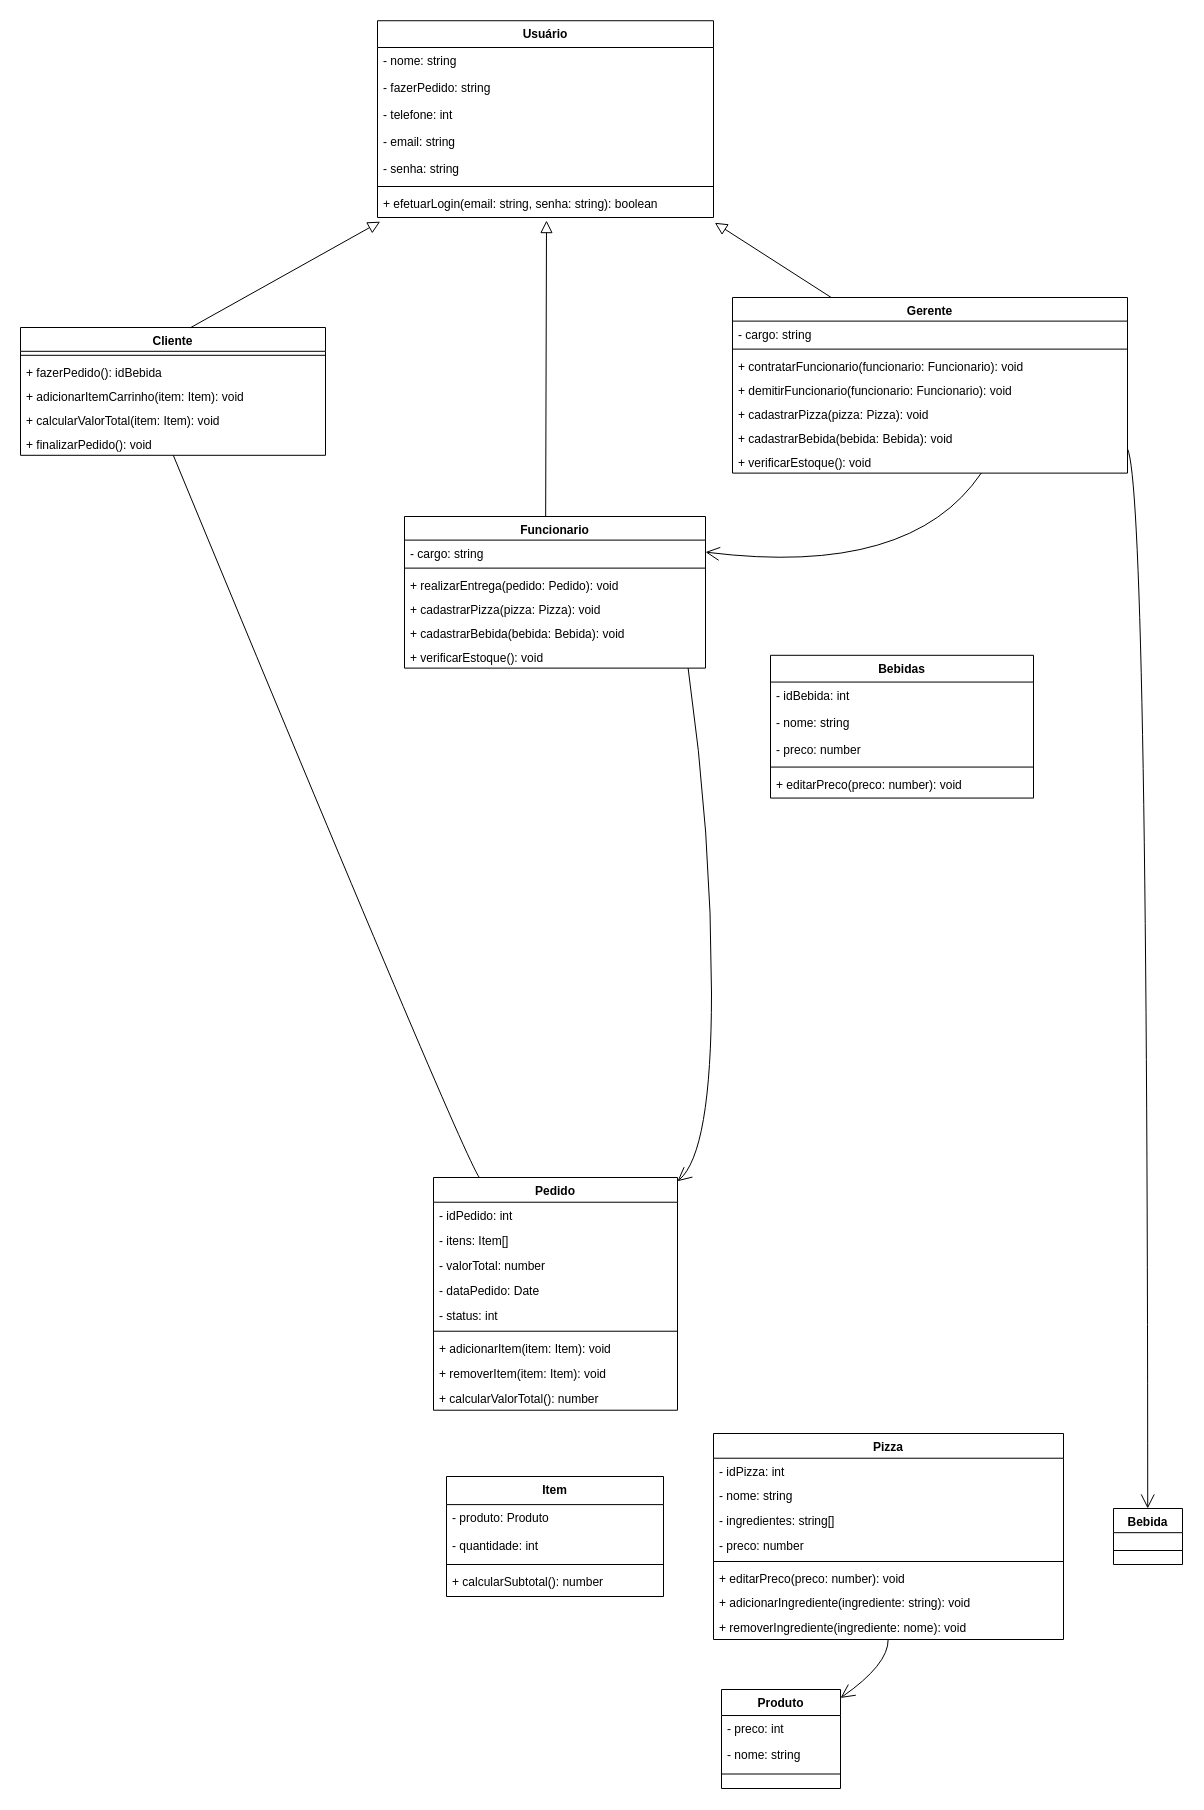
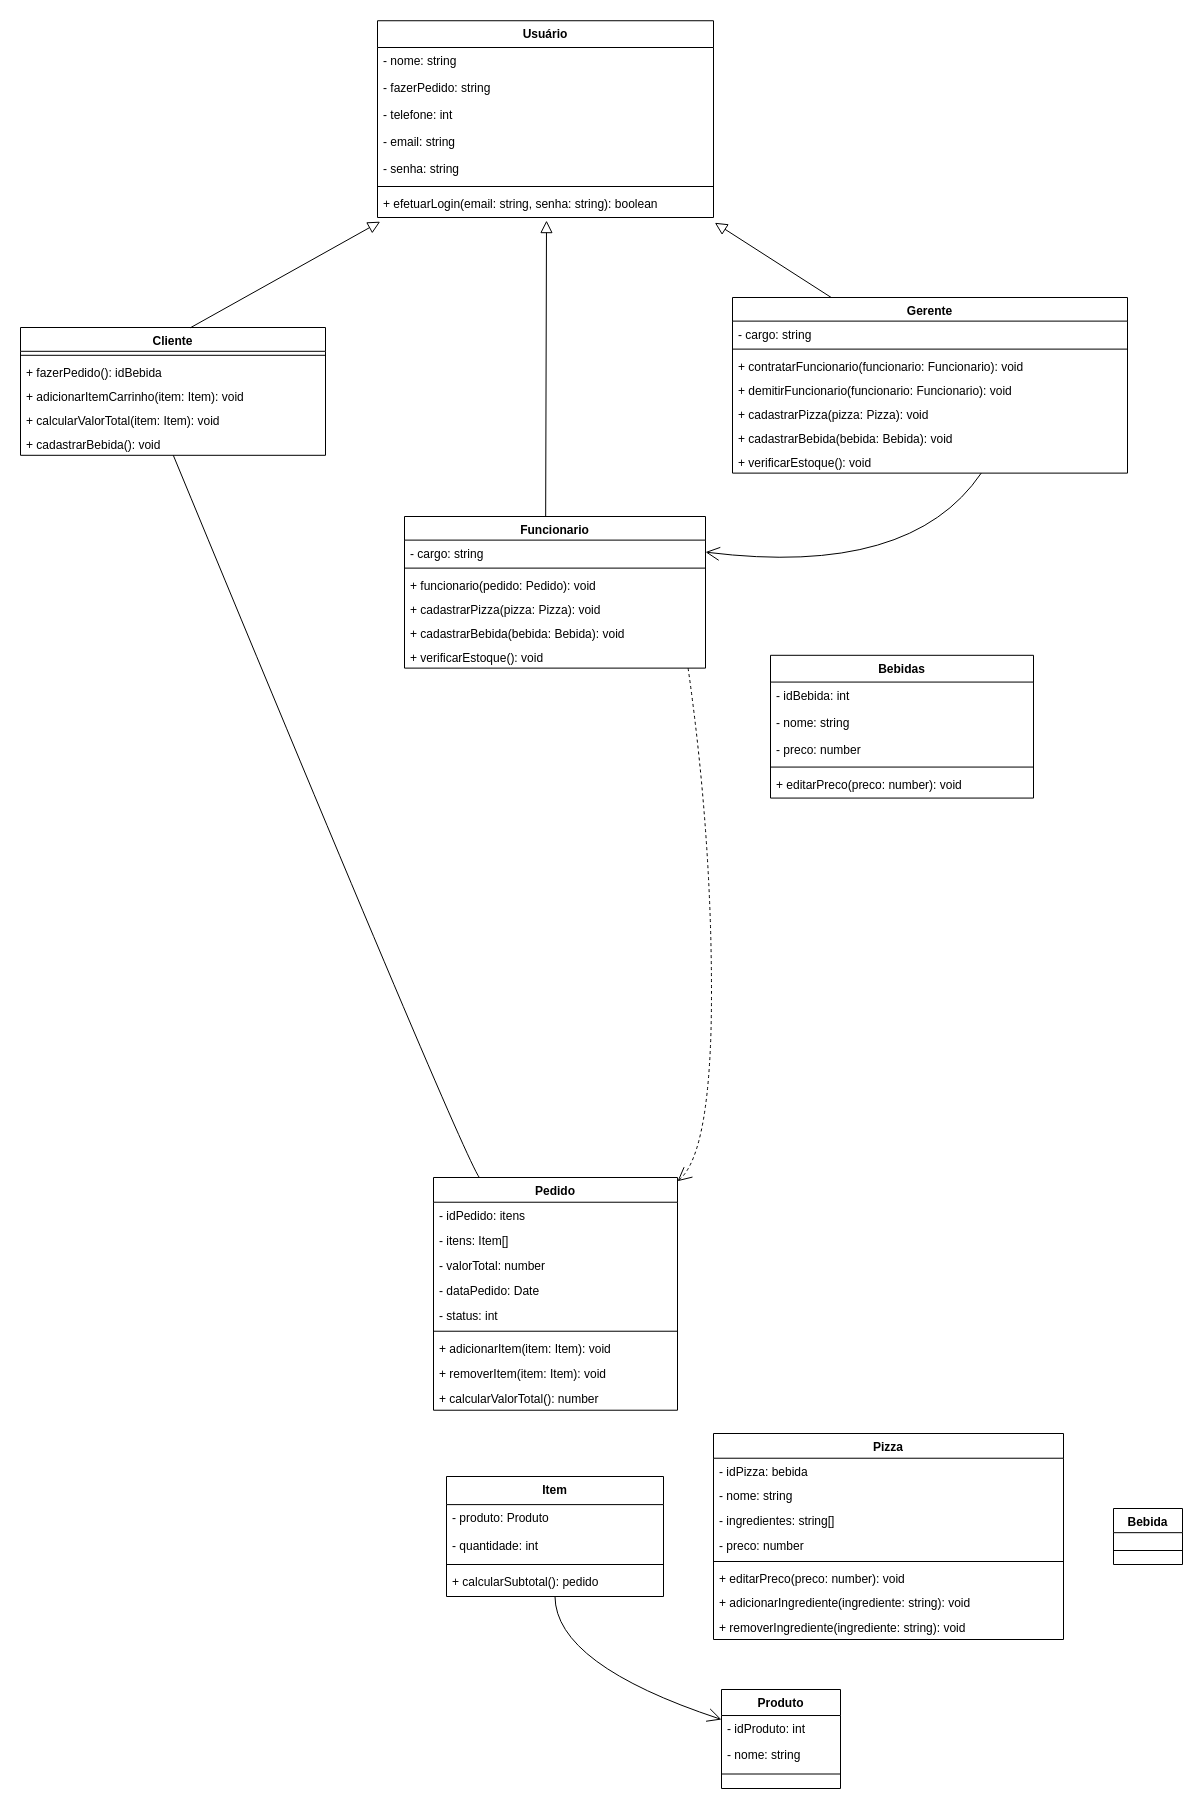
node "+ finalizarPedido(): void": label "+ finalizarPedido(): void" -> "+ cadastrarBebida(): void"
node "+ realizarEntrega(pedido: Pedido): void": label "+ realizarEntrega(pedido: Pedido): void" -> "+ funcionario(pedido: Pedido): void"
edge "Funcionario" -> "Pedido": style solid -> dashed
edge "Gerente" -> "Bebida": removed
node "- idPedido: int": label "- idPedido: int" -> "- idPedido: itens"
node "- idPizza: int": label "- idPizza: int" -> "- idPizza: bebida"
node "+ calcularSubtotal(): number": label "+ calcularSubtotal(): number" -> "+ calcularSubtotal(): pedido"
node "+ removerIngrediente(ingrediente: nome): void": label "+ removerIngrediente(ingrediente: nome): void" -> "+ removerIngrediente(ingrediente: string): void"
edge "Pizza" -> "Produto": removed
edge "Item" -> "Produto": added
node "- preco: int": label "- preco: int" -> "- idProduto: int"
